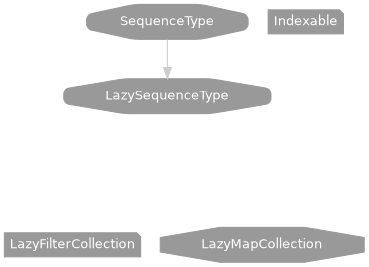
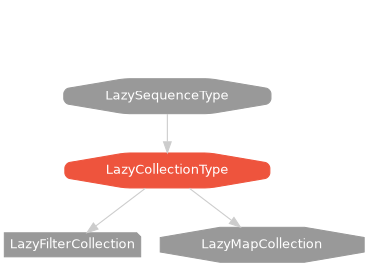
node "SequenceType": removed
node "Indexable": removed
node "LazyCollectionType": added
